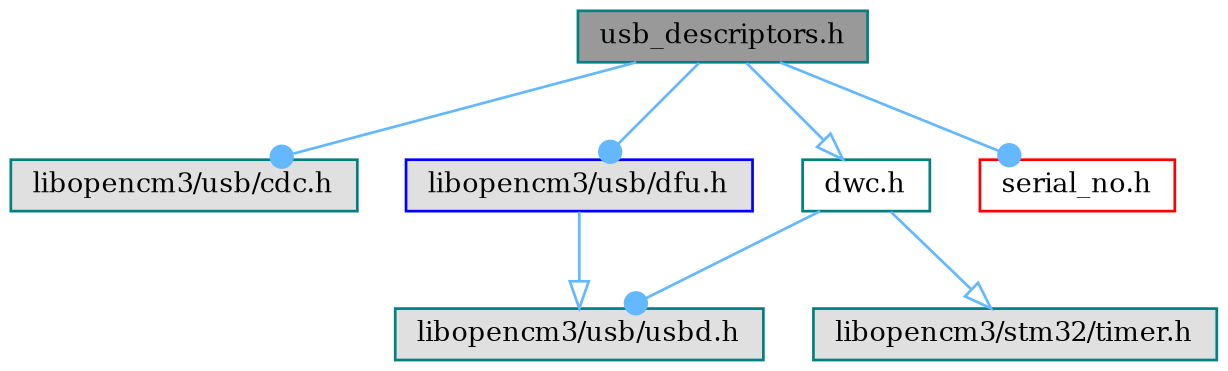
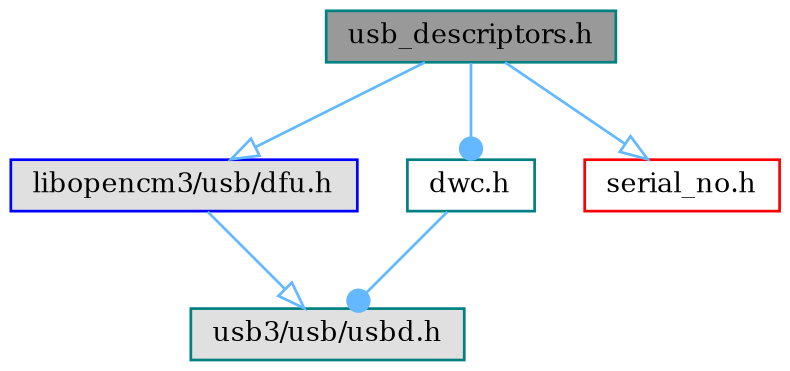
edge "usb_descriptors.h" -> "dwc.h": arrowhead onormal -> dot
edge "usb_descriptors.h" -> "libopencm3/usb/dfu.h": arrowhead dot -> onormal
edge "usb_descriptors.h" -> "serial_no.h": arrowhead dot -> onormal
node "libopencm3/usb/cdc.h": removed
node "libopencm3/usb/usbd.h": label "libopencm3/usb/usbd.h" -> "usb3/usb/usbd.h"
node "libopencm3/stm32/timer.h": removed
